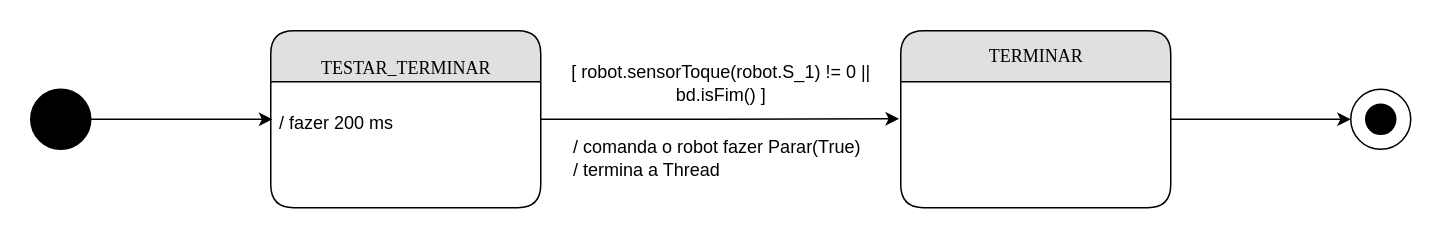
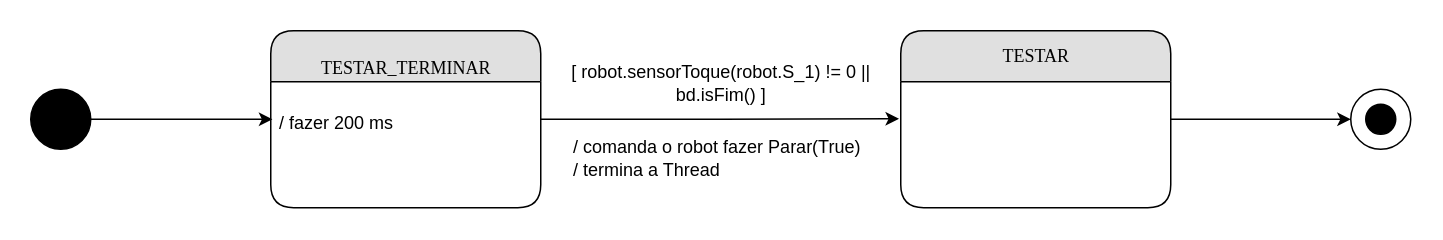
node "TERMINAR": label "TERMINAR" -> "TESTAR"
